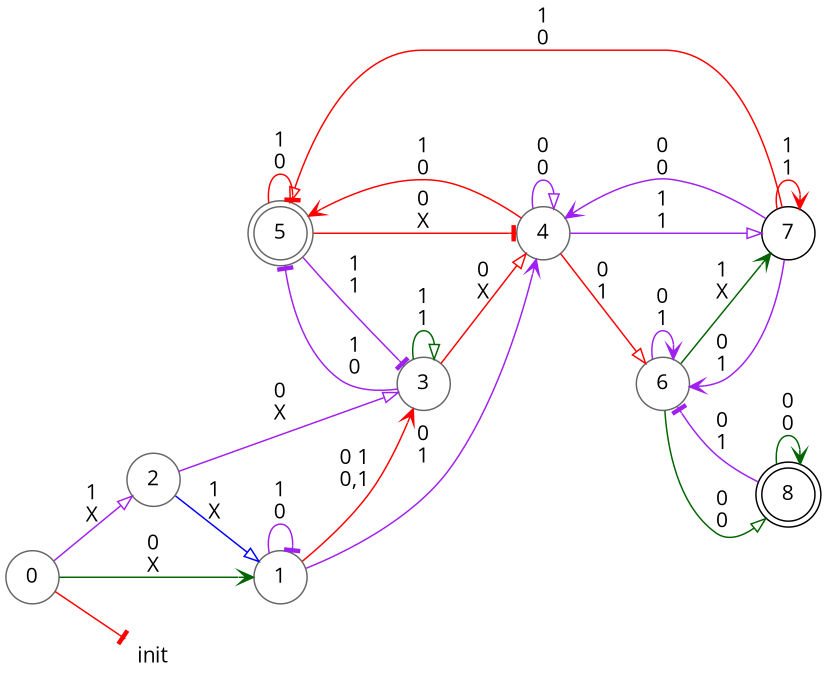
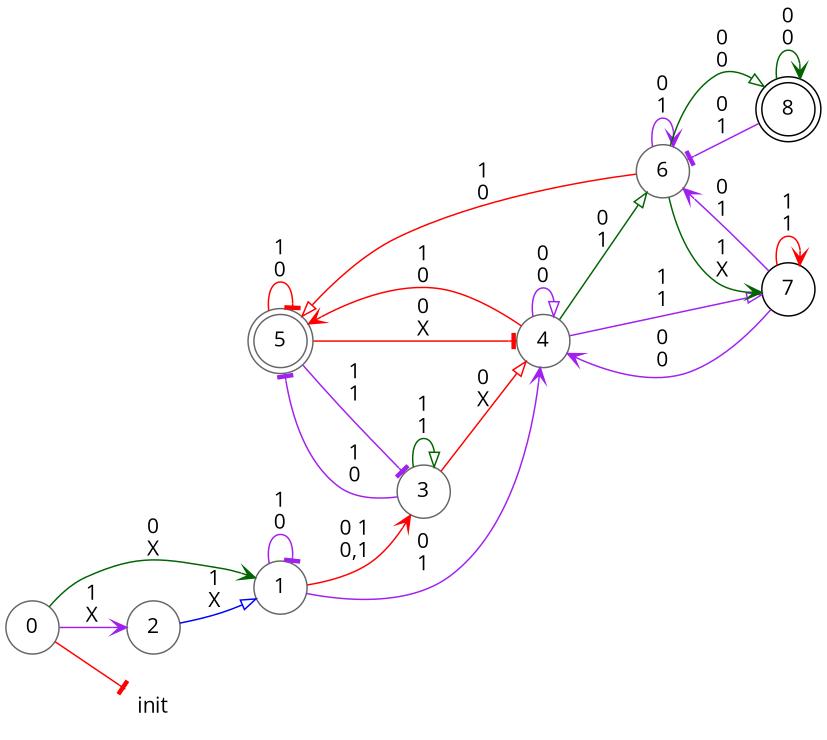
edge "7" -> "5": now "6" -> "5"
edge "4" -> "6": color red -> darkgreen
edge "2" -> "3": removed, label "0 X"
edge "0" -> "2": arrowhead onormal -> vee
